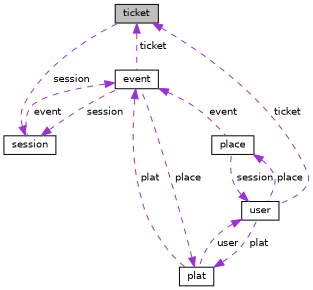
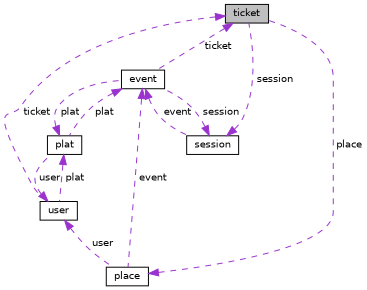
edge "event" -> "plat": label " place" -> " plat"
edge "place" -> "user": label " session" -> " user"
edge "user" -> "place": now "ticket" -> "place"
